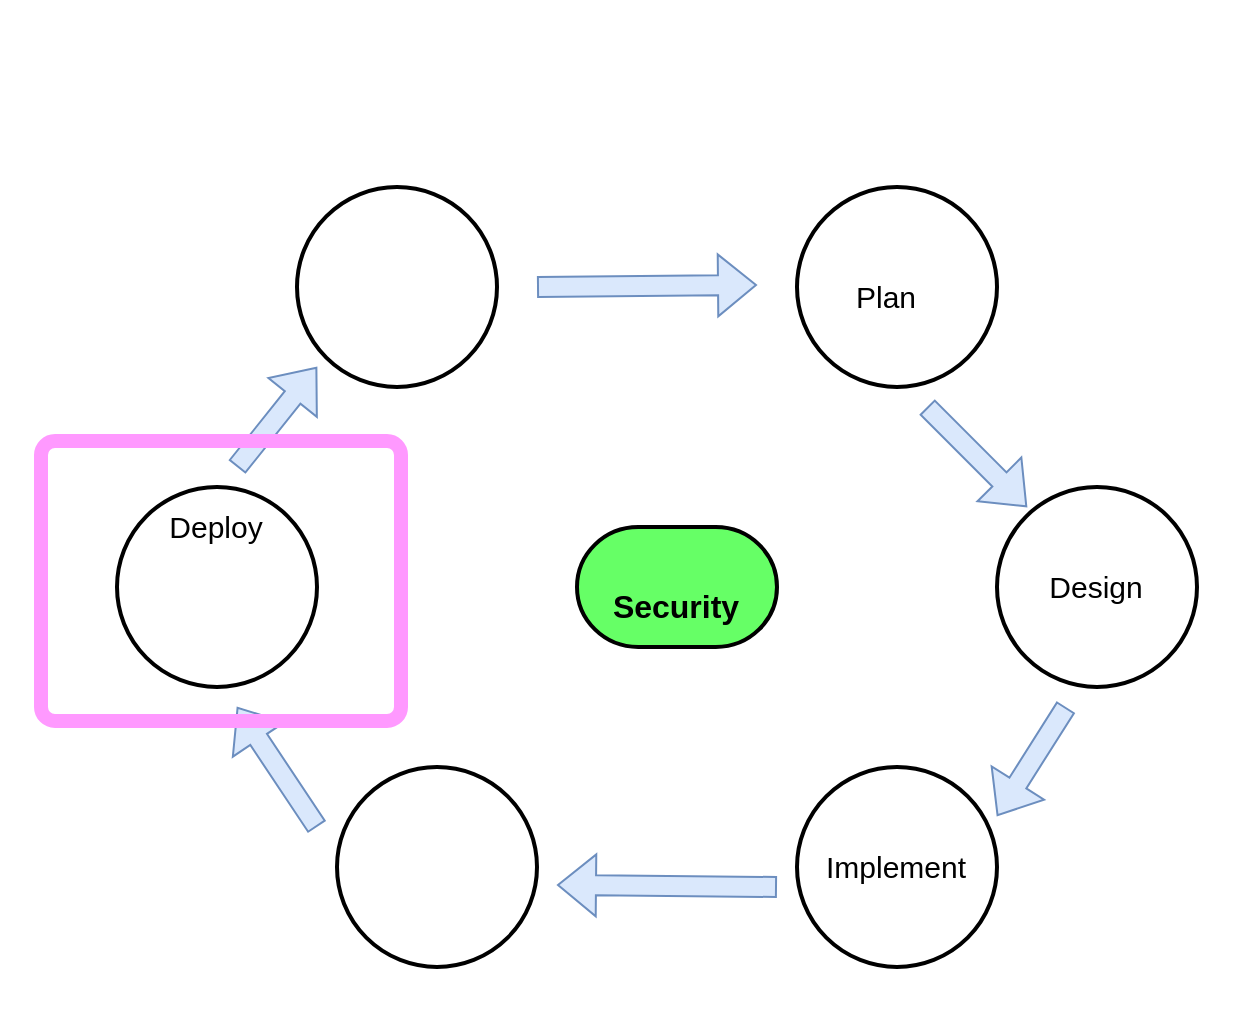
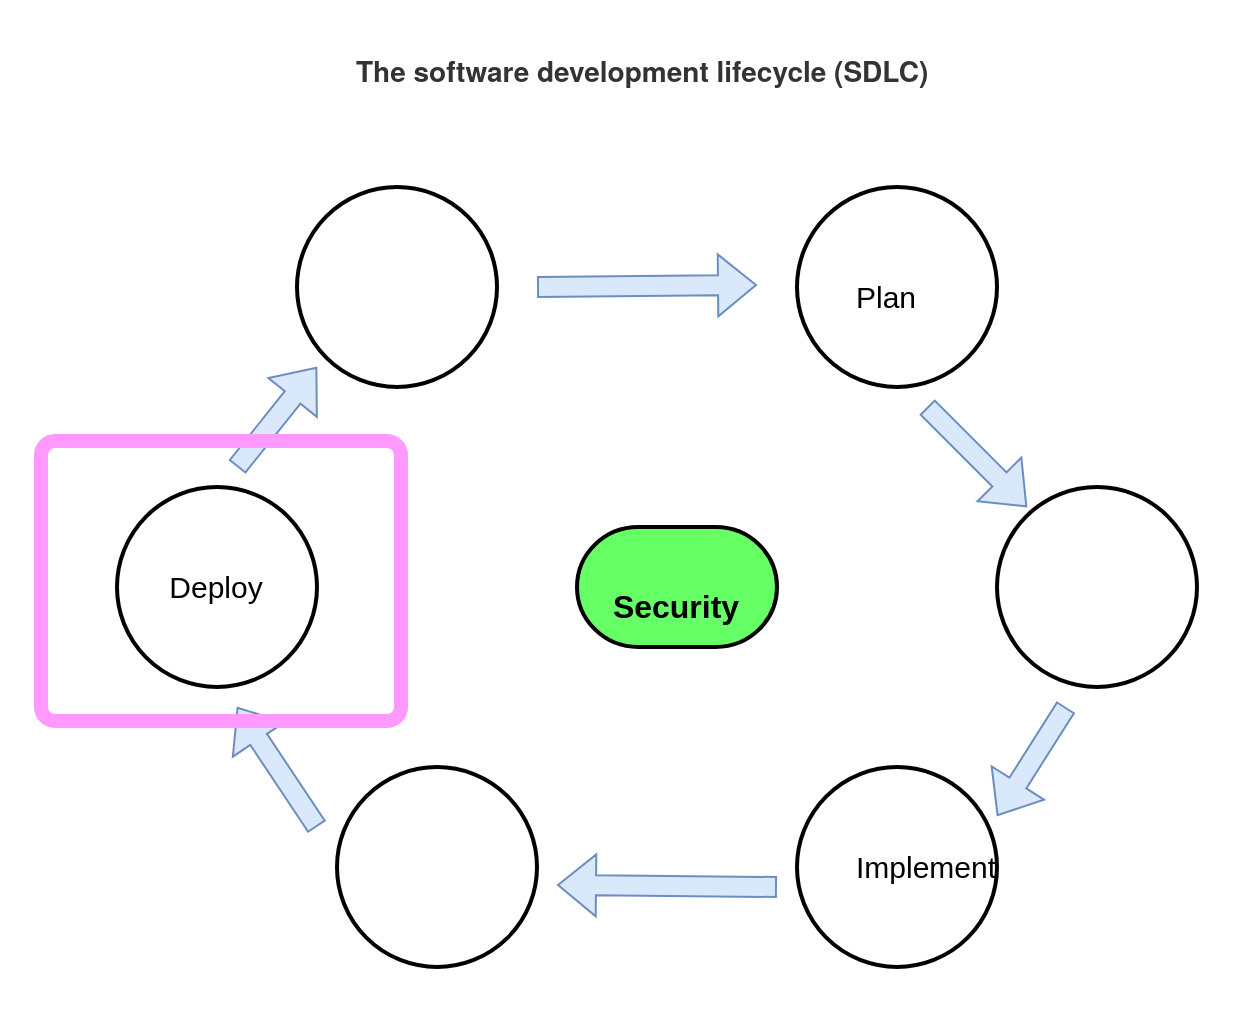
node "The software development lifecycle (SDLC)": added
node "Deploy": moved (217, 527) -> (217, 587)
node "Design": removed
node "Implement": moved (897, 867) -> (927, 867)
